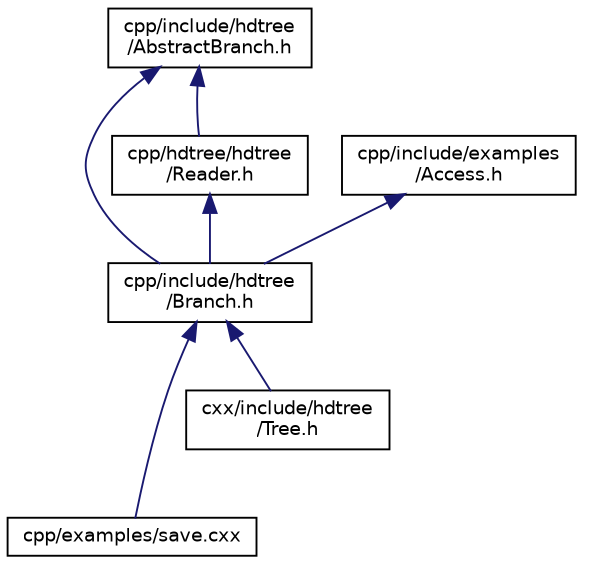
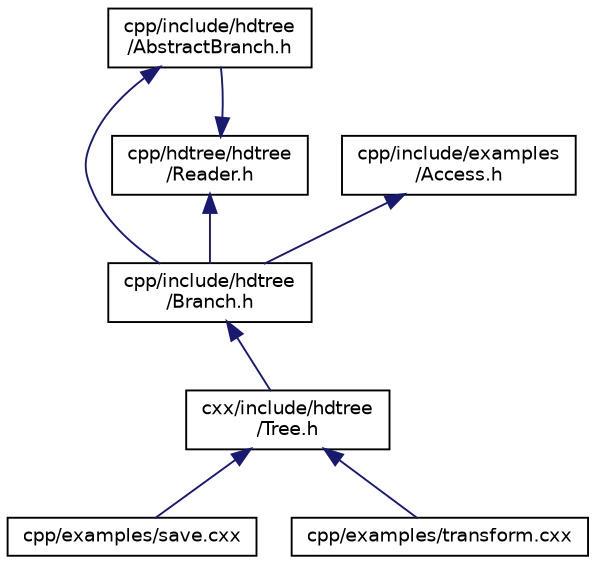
edge "cpp/hdtree/hdtree /Reader.h" -> "cpp/include/hdtree /AbstractBranch.h": reversed
edge "cpp/examples/save.cxx" -> "cpp/include/hdtree /Branch.h": now "cpp/examples/save.cxx" -> "cxx/include/hdtree /Tree.h"
node "cpp/examples/transform.cxx": added
